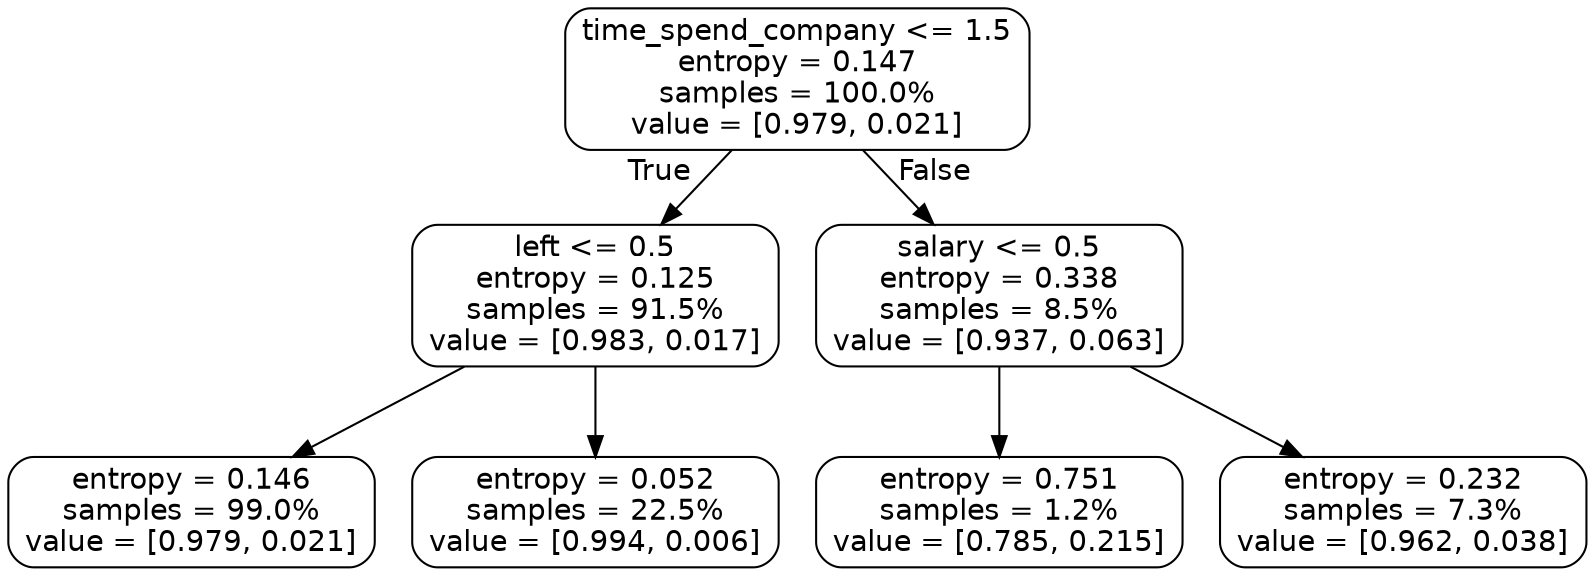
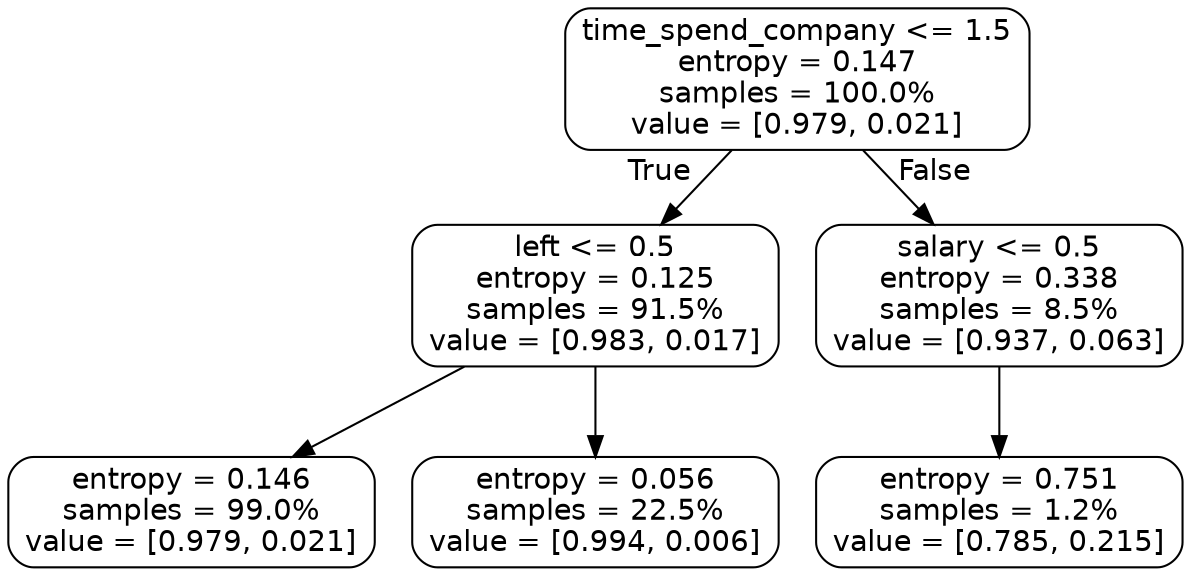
node "entropy = 0.052 samples = 22.5% value = [0.994, 0.006]": label "entropy = 0.052 samples = 22.5% value = [0.994, 0.006]" -> "entropy = 0.056 samples = 22.5% value = [0.994, 0.006]"
node "entropy = 0.232 samples = 7.3% value = [0.962, 0.038]": removed
